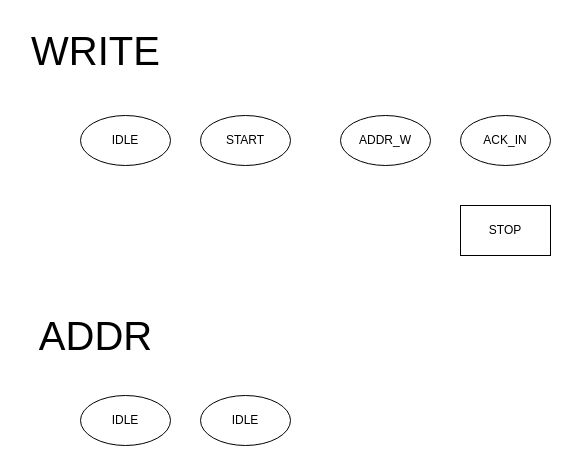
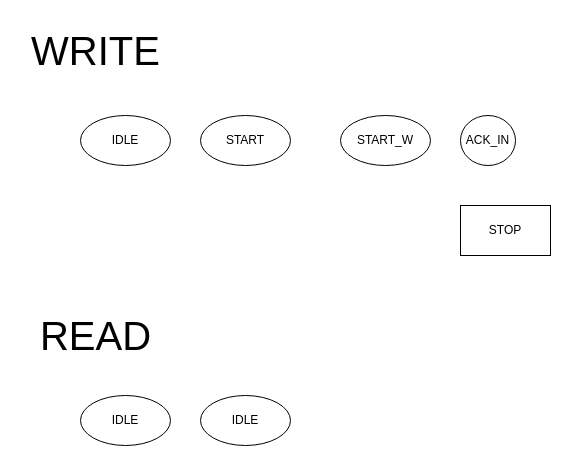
node "ADDR_W": label "ADDR_W" -> "START_W"
node "ACK_IN": size 90x50 -> 55x50
node "ADDR": label "ADDR" -> "READ"
